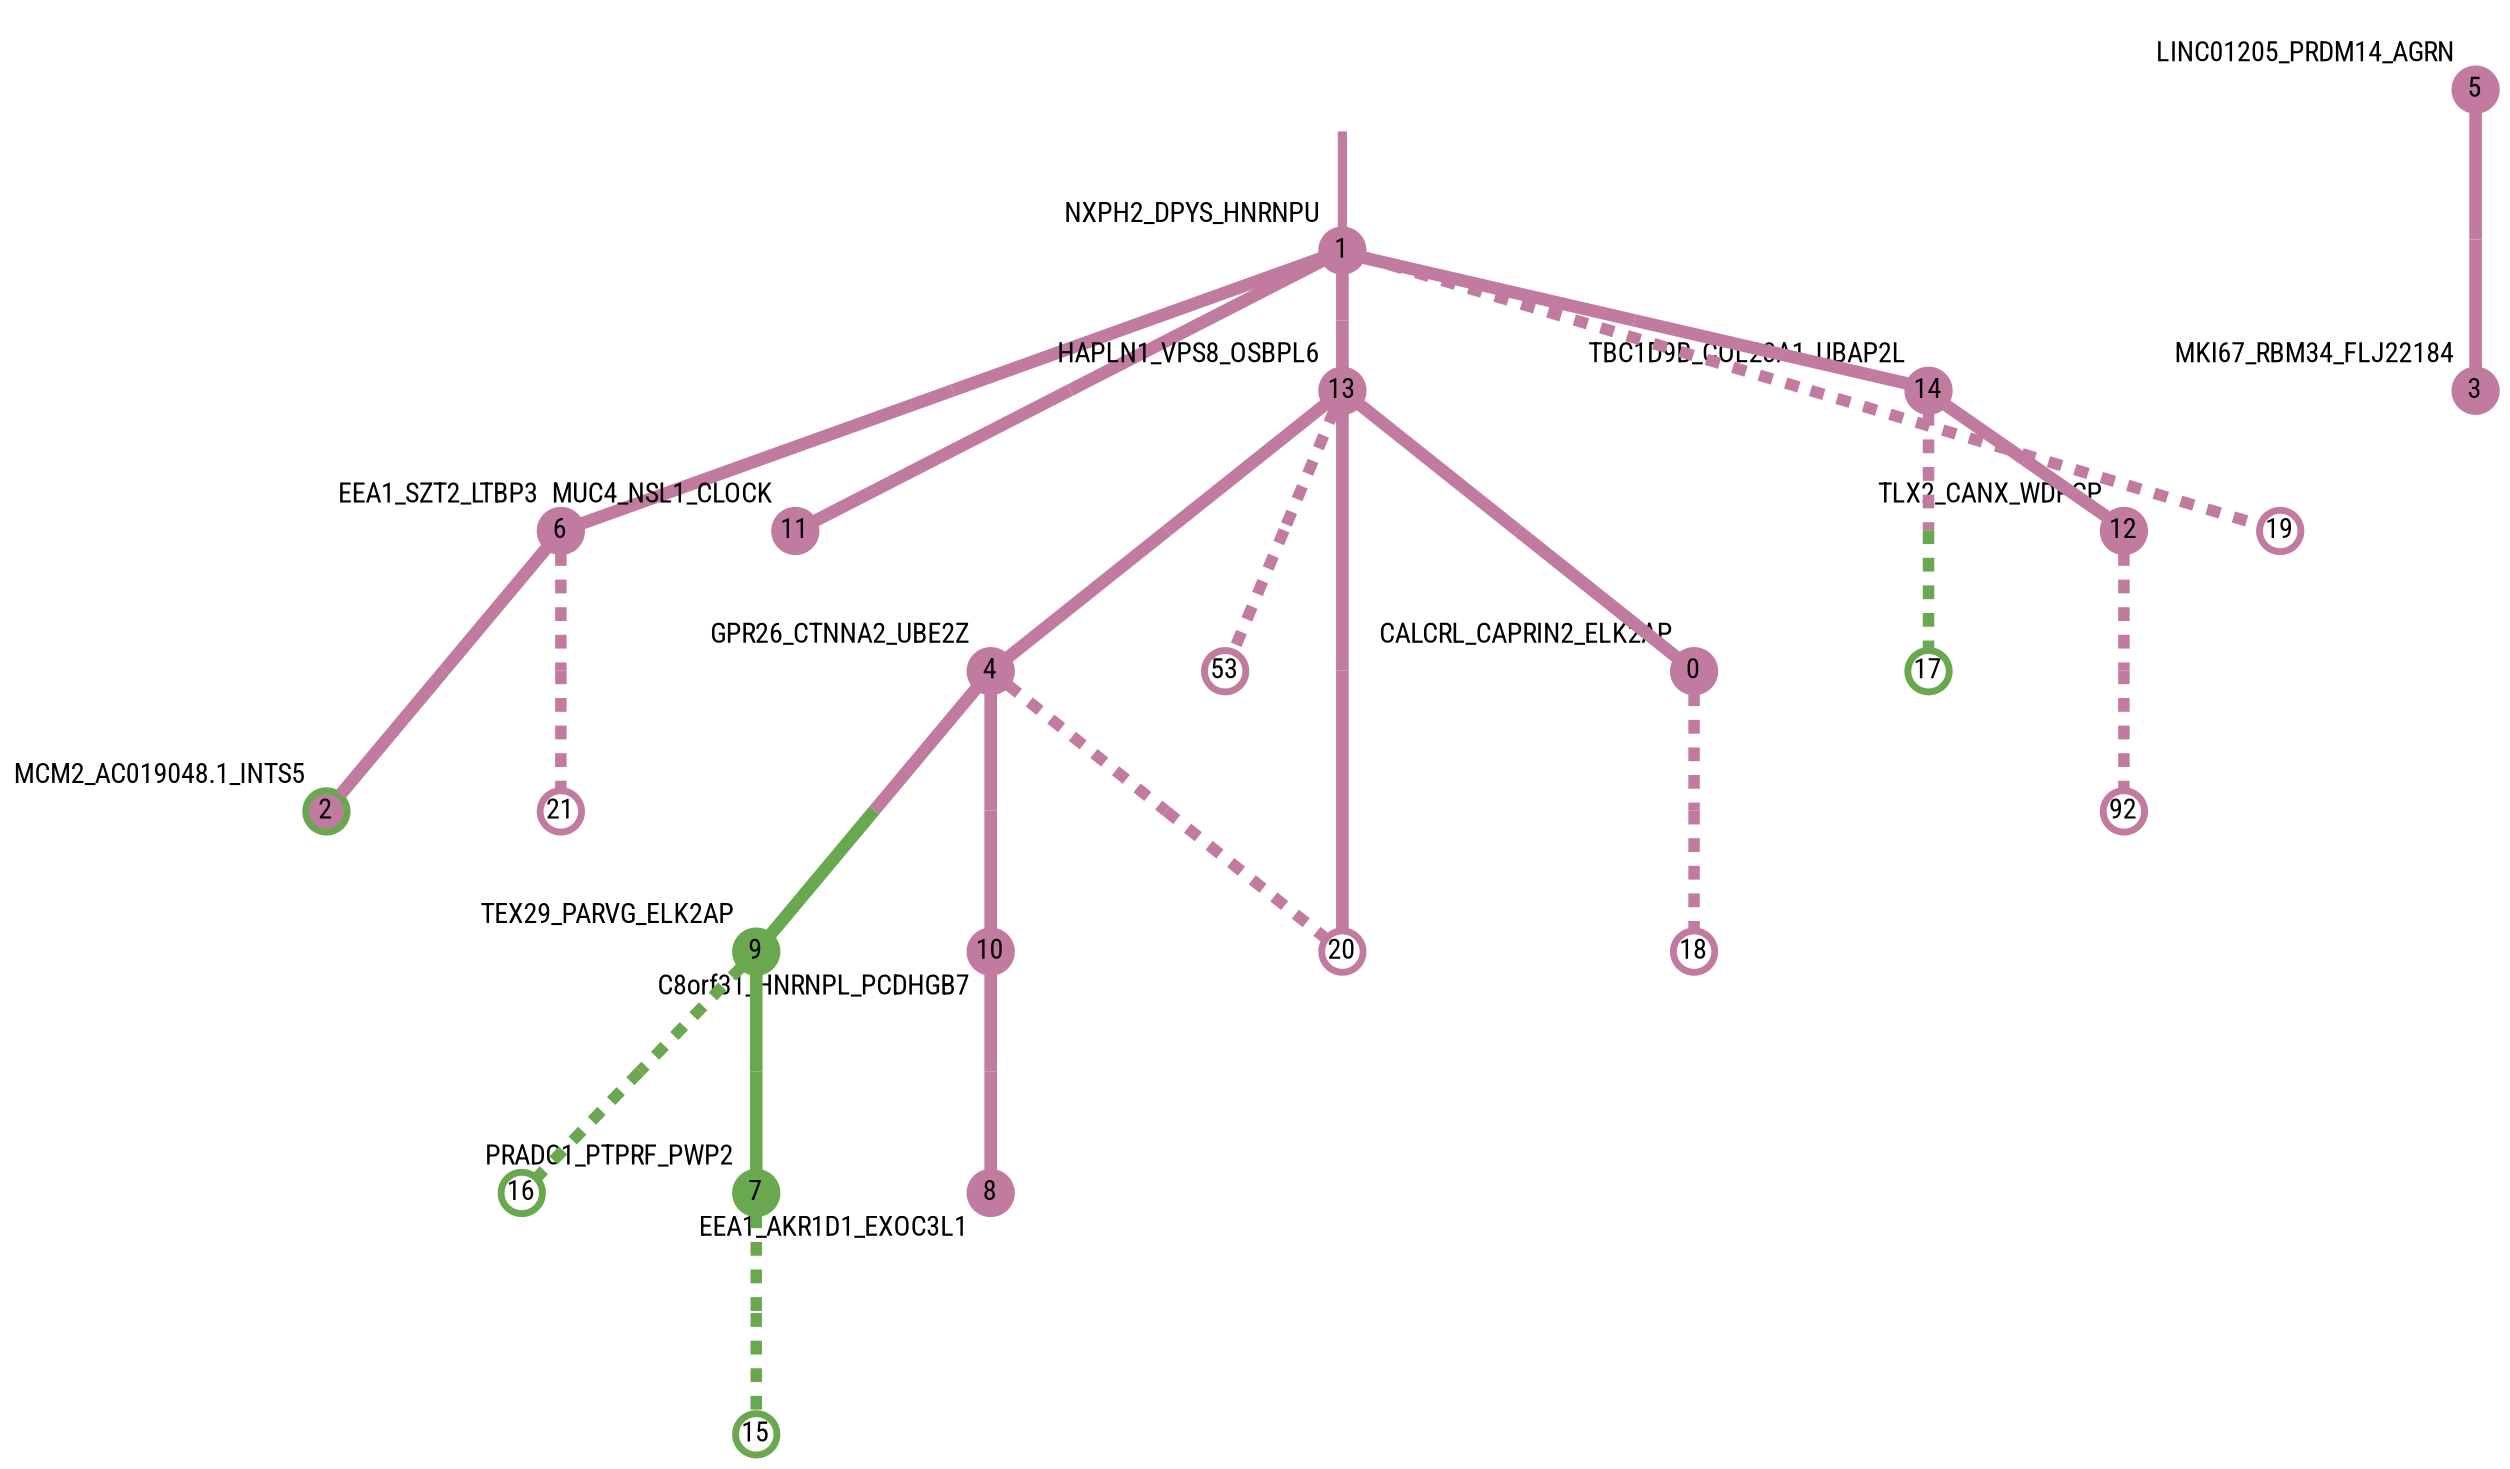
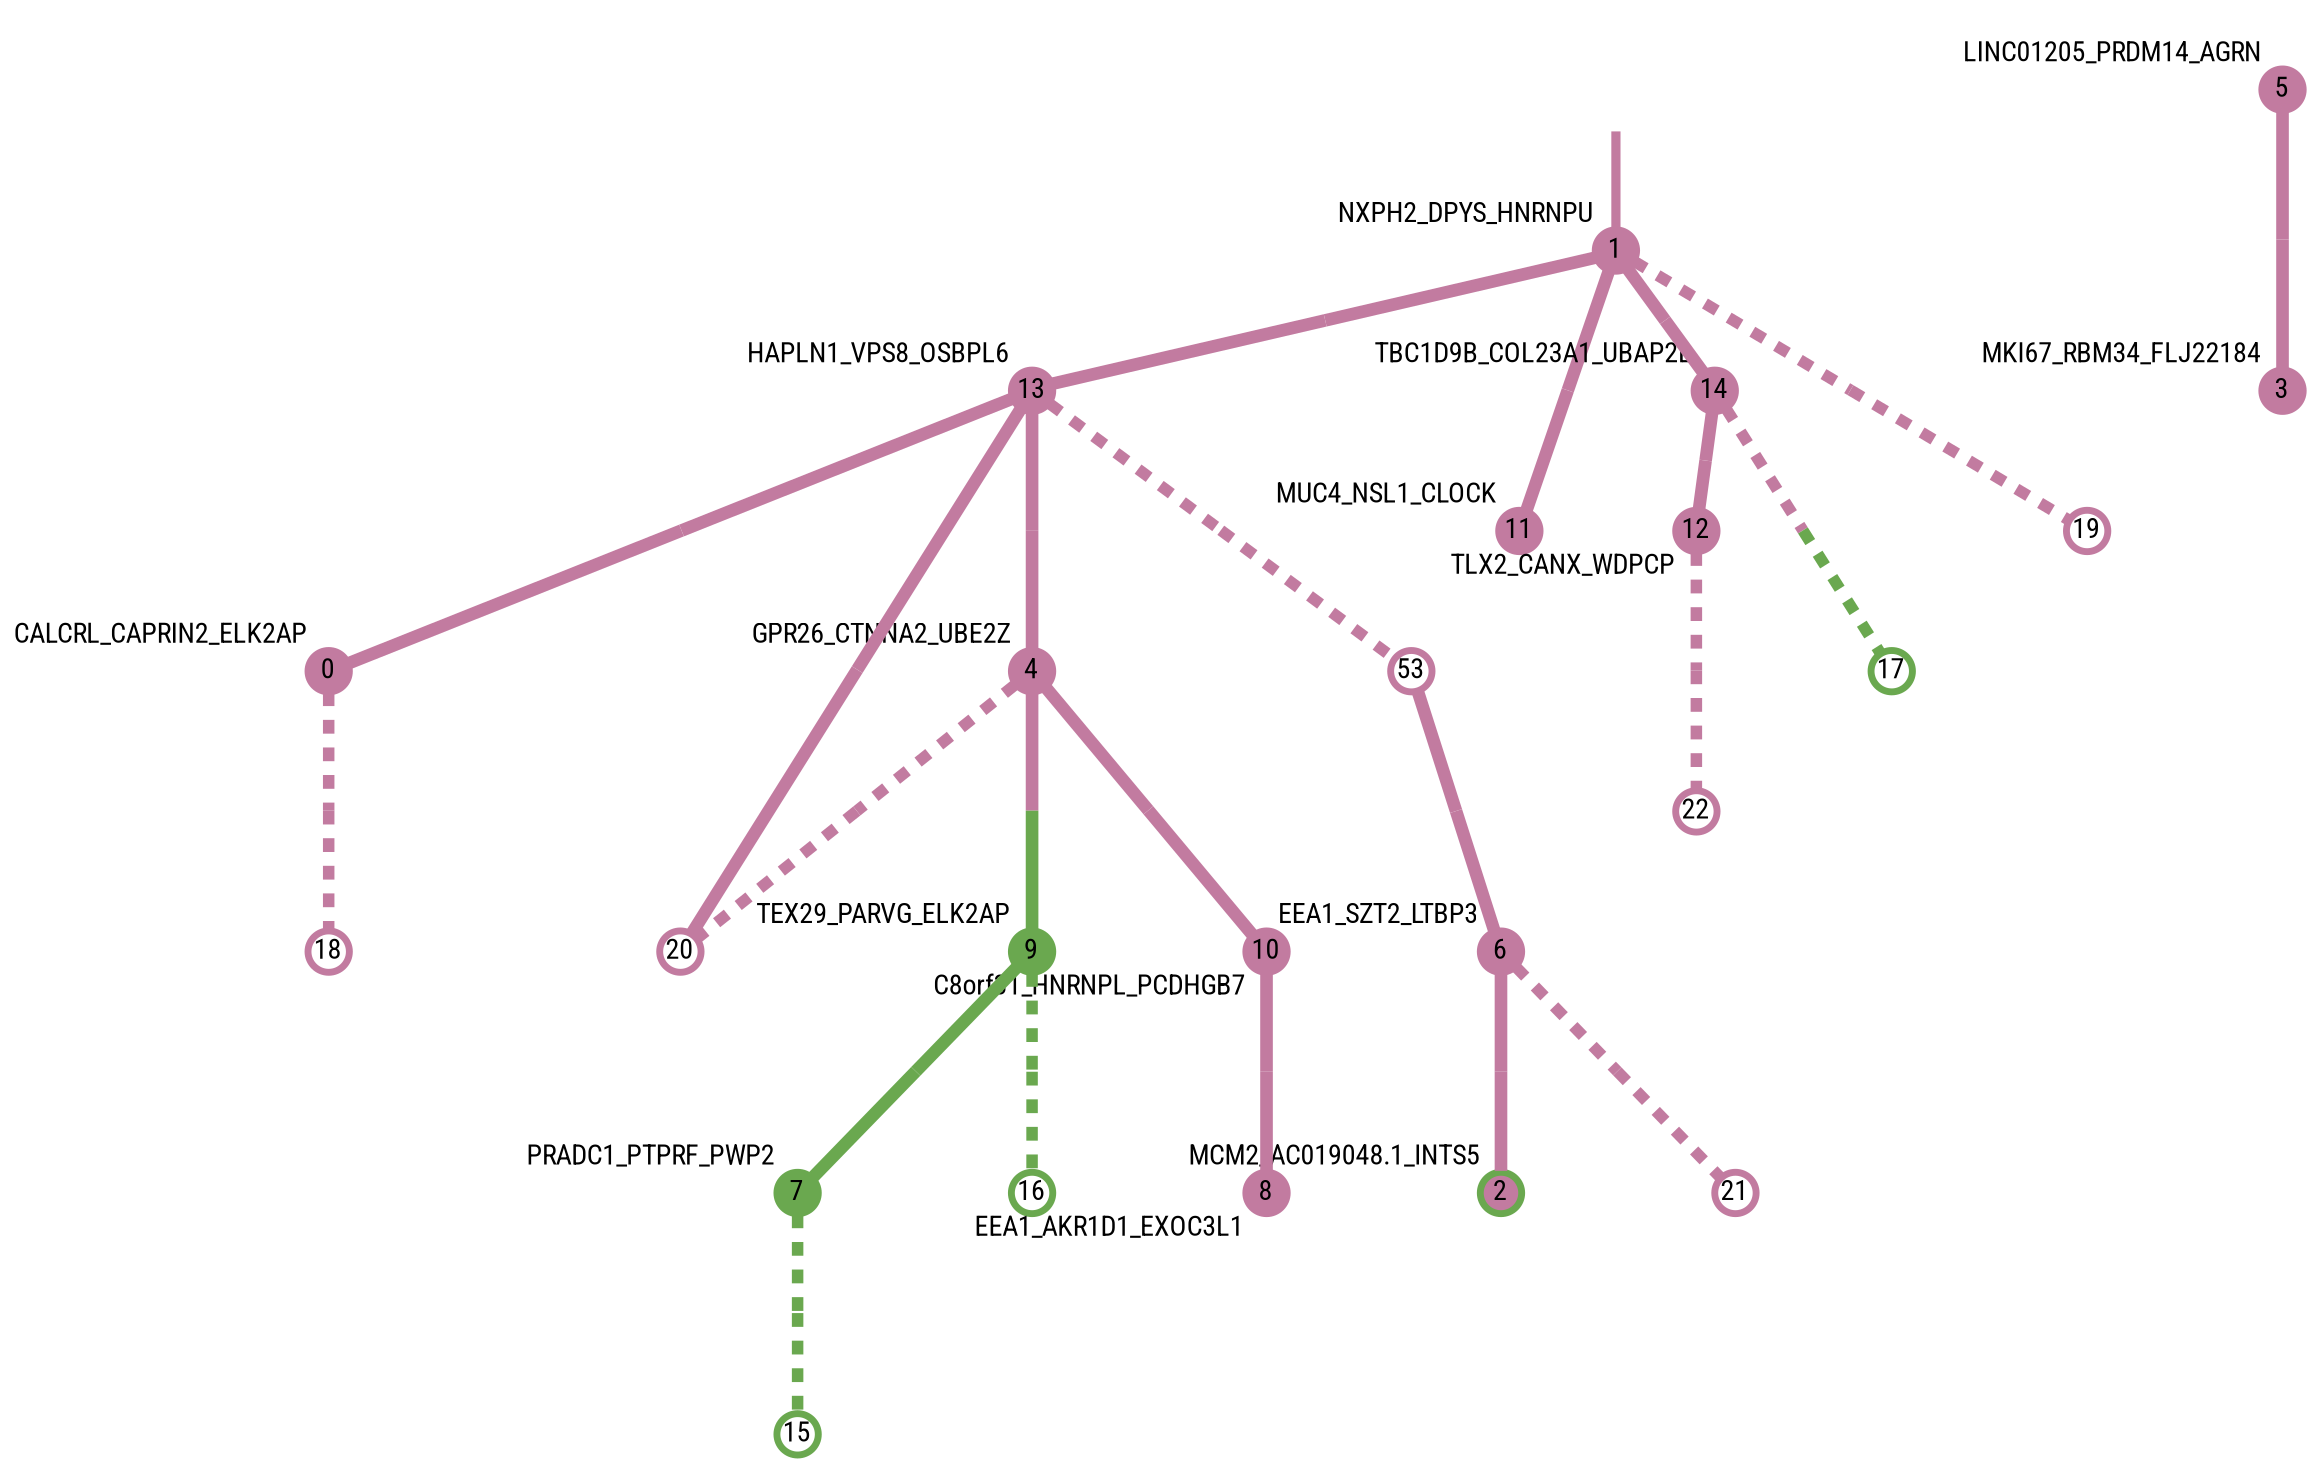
edge "1 NXPH2_DPYS_HNRNPU" -> "6 EEA1_SZT2_LTBP3": now "53" -> "6 EEA1_SZT2_LTBP3"
node "92": label "92" -> "22"
